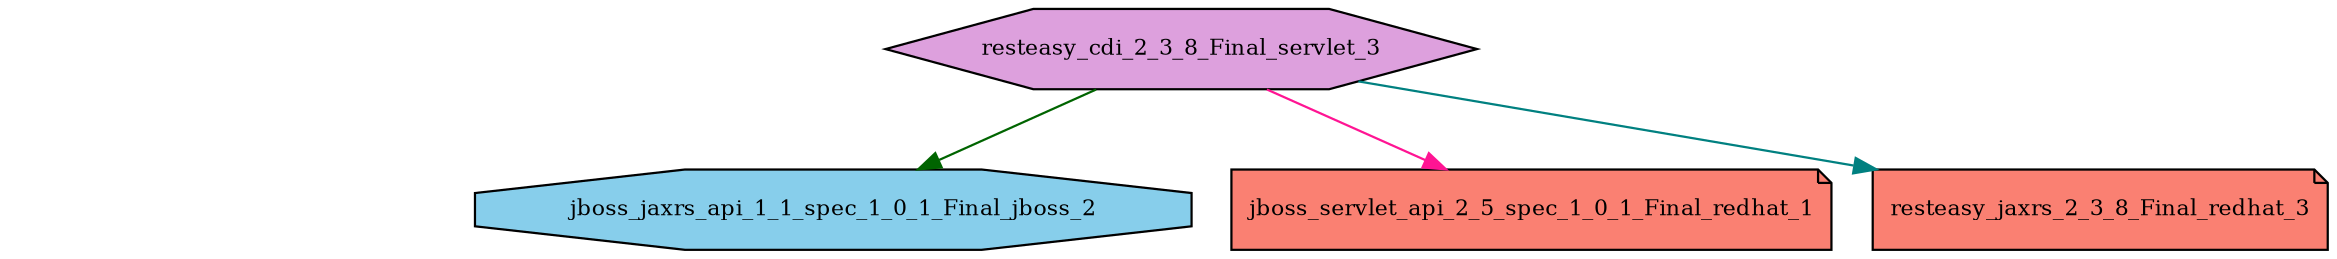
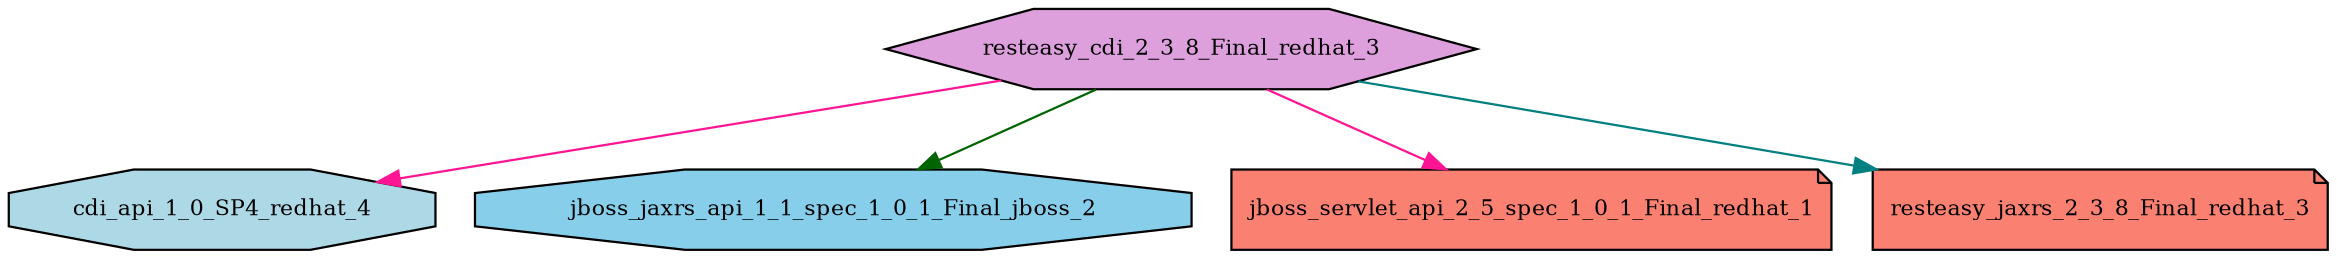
node "resteasy_cdi_2_3_8_Final_servlet_3": label "resteasy_cdi_2_3_8_Final_servlet_3" -> "resteasy_cdi_2_3_8_Final_redhat_3"
node "cdi_api_1_0_SP4_redhat_4": added
